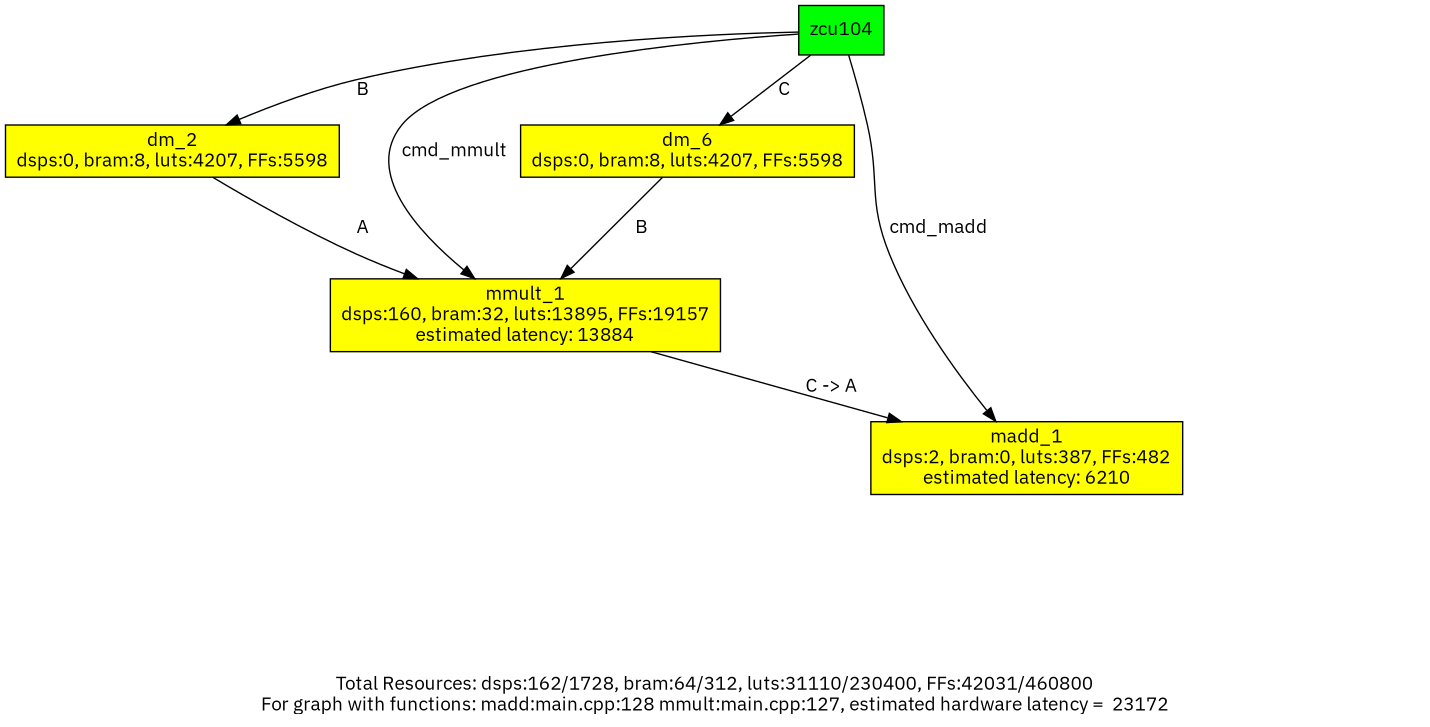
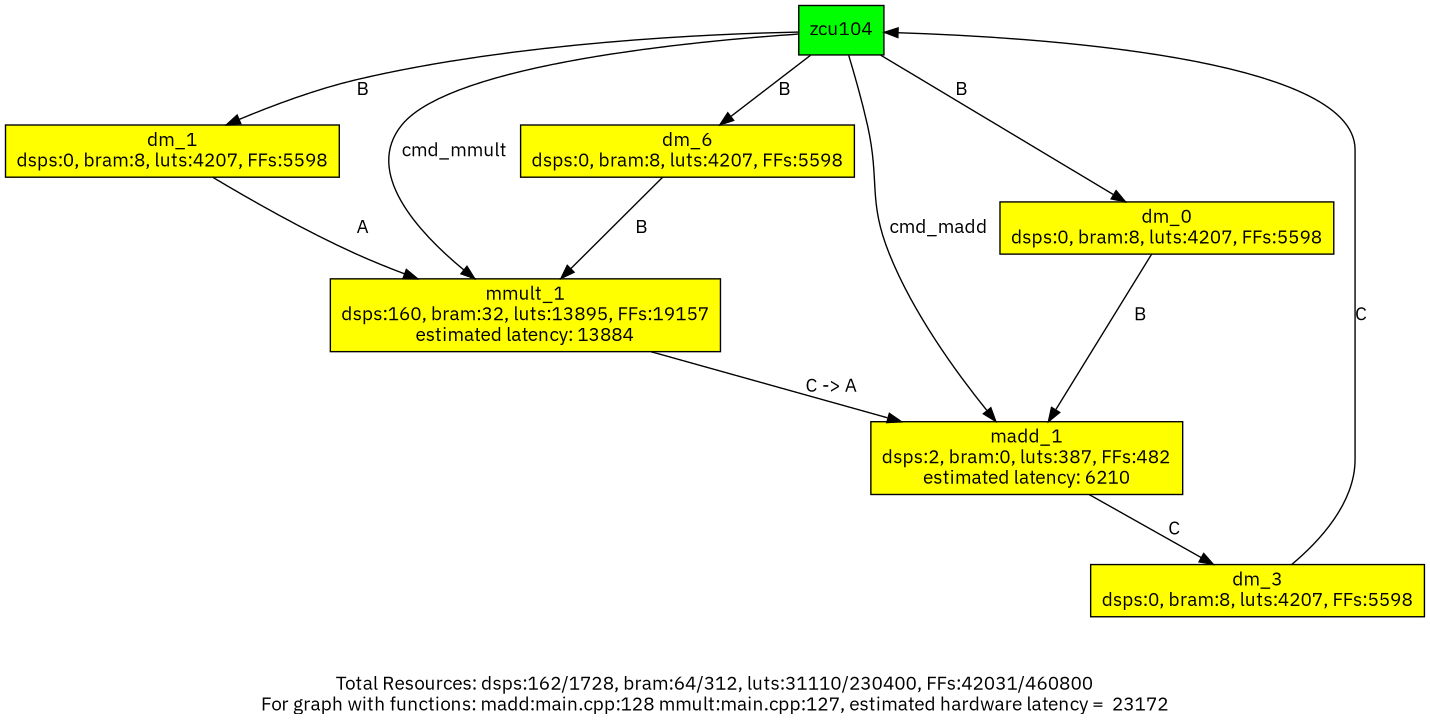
edge "zcu104" -> "dm_6 dsps:0, bram:8, luts:4207, FFs:5598": label "C" -> "B"
node "dm_2 dsps:0, bram:8, luts:4207, FFs:5598": label "dm_2 dsps:0, bram:8, luts:4207, FFs:5598" -> "dm_1 dsps:0, bram:8, luts:4207, FFs:5598"
node "dm_0 dsps:0, bram:8, luts:4207, FFs:5598": added
node "dm_3 dsps:0, bram:8, luts:4207, FFs:5598": added
